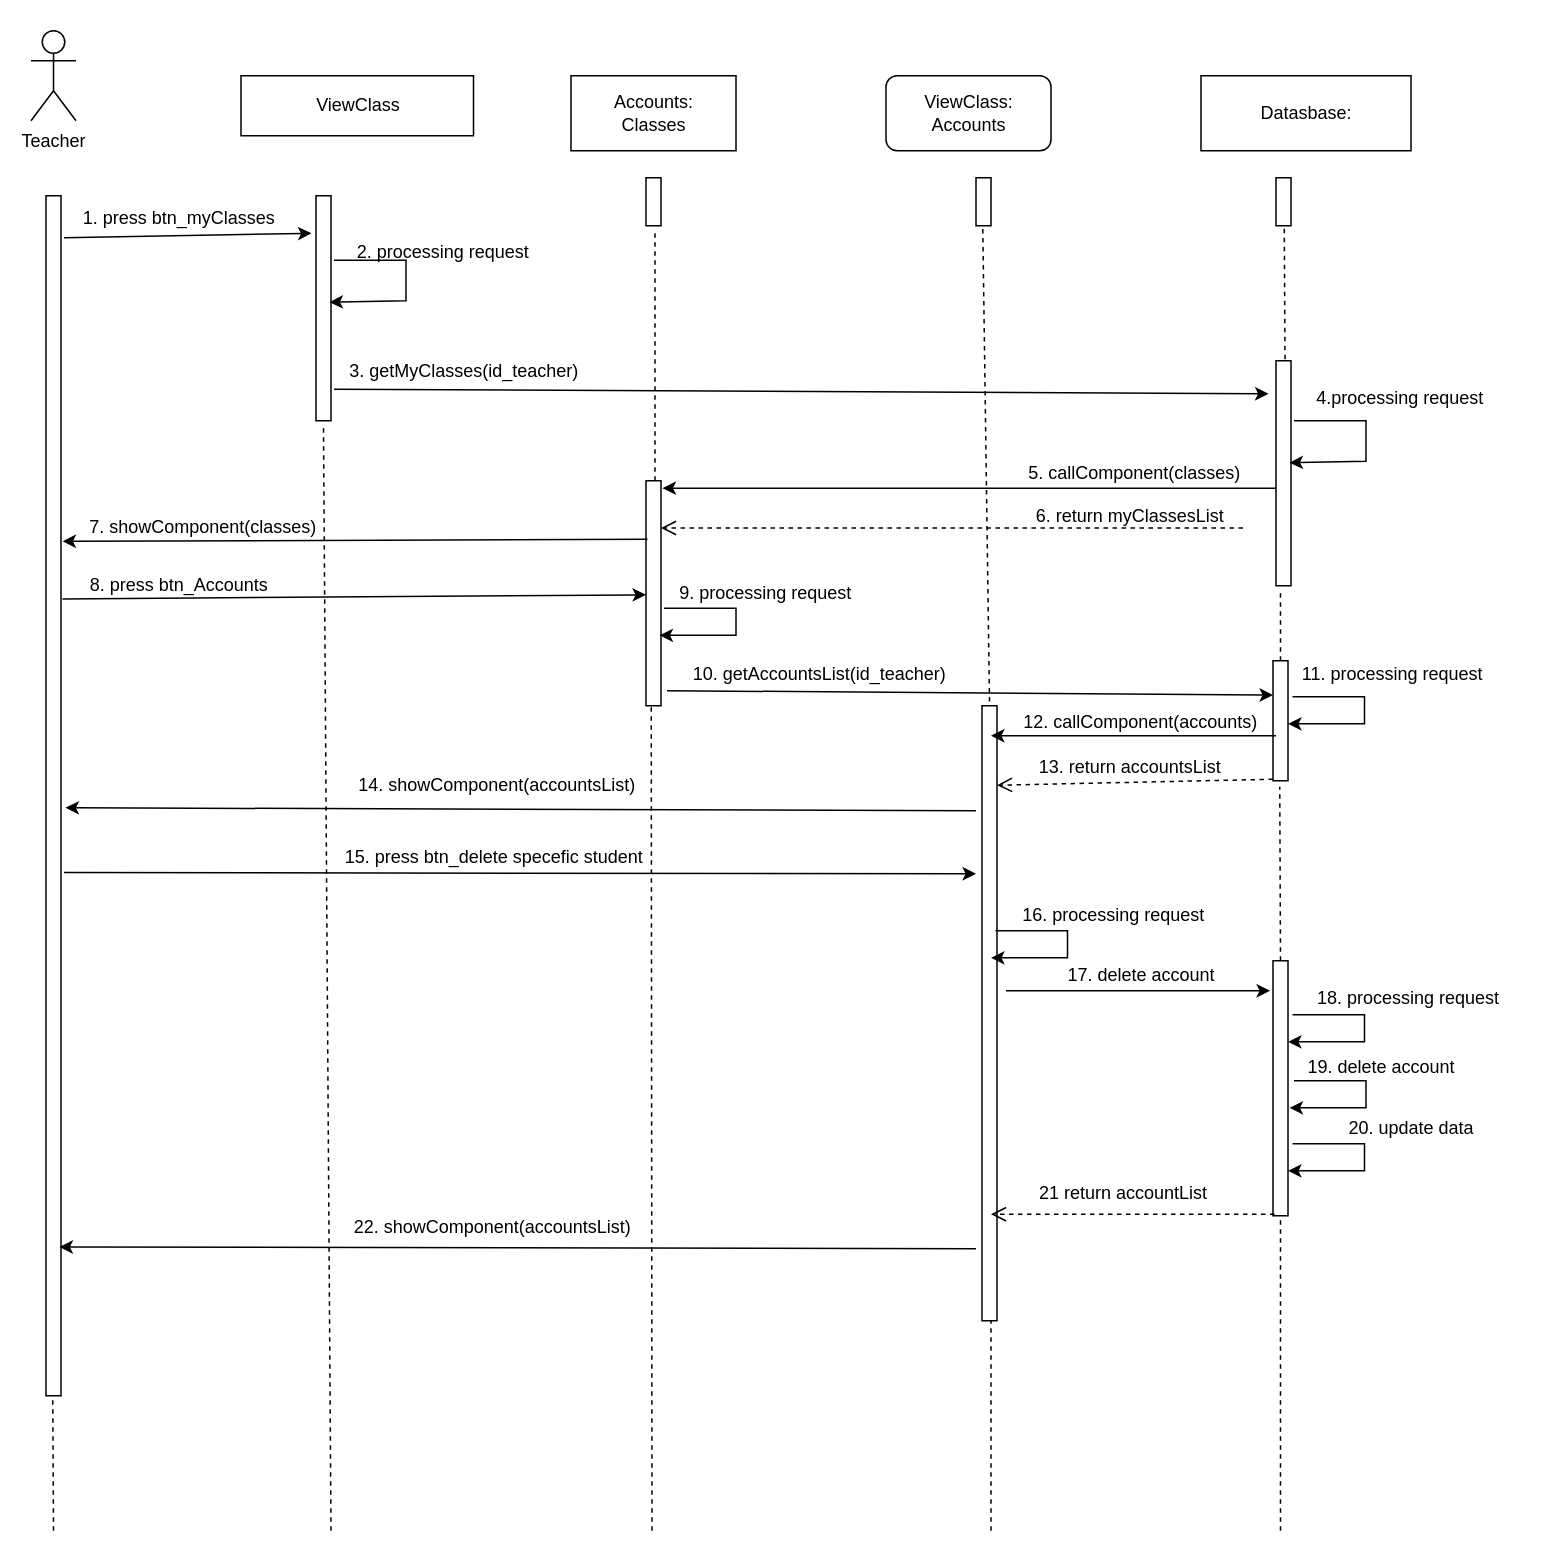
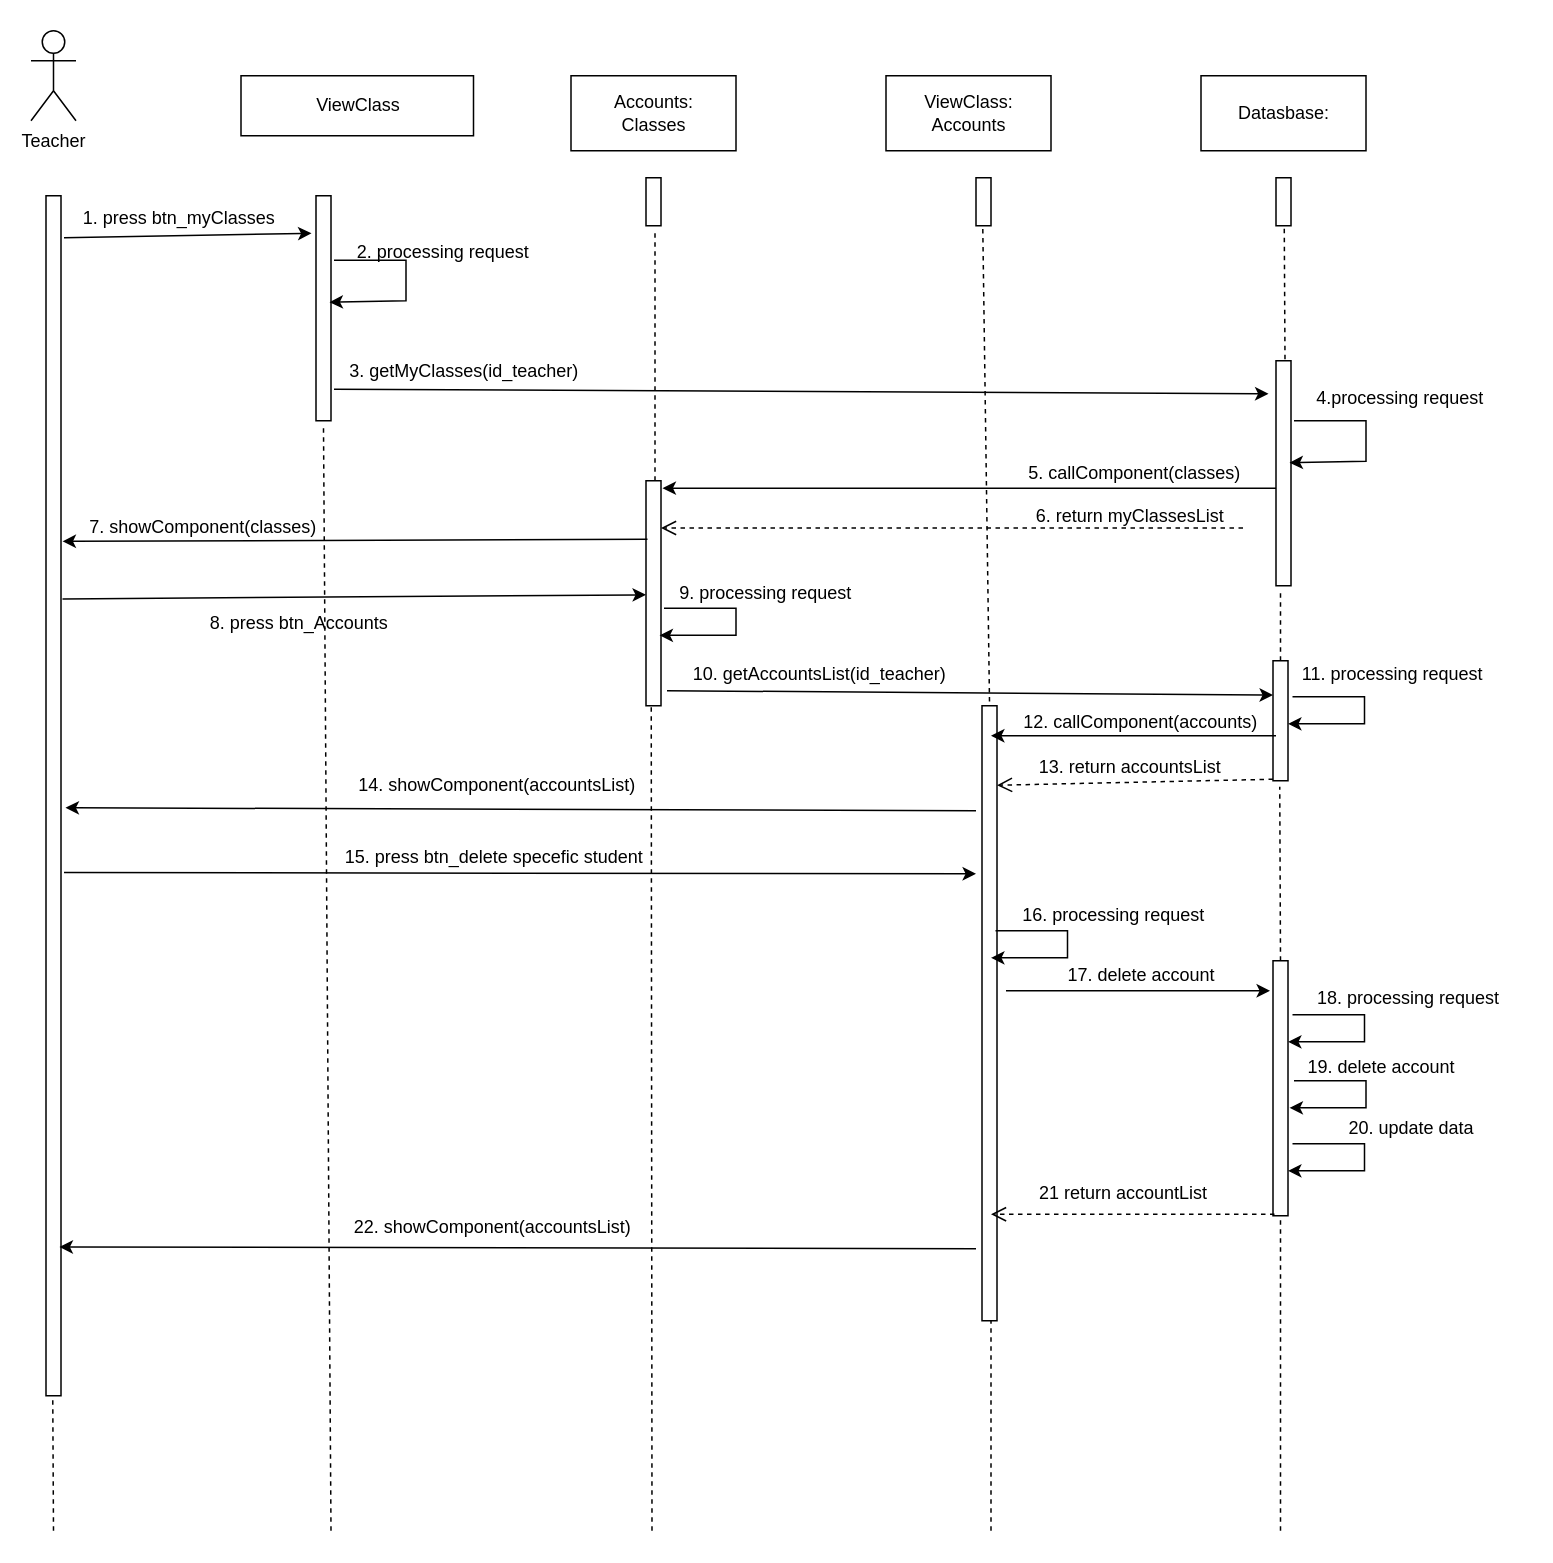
node "ViewClass: Accounts": shape rounded rectangle -> rectangle
node "Datasbase:": size 210x75 -> 165x75
node "8. press btn_Accounts": moved (179, 586) -> (299, 623)
